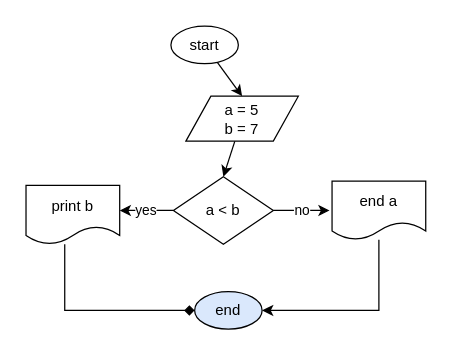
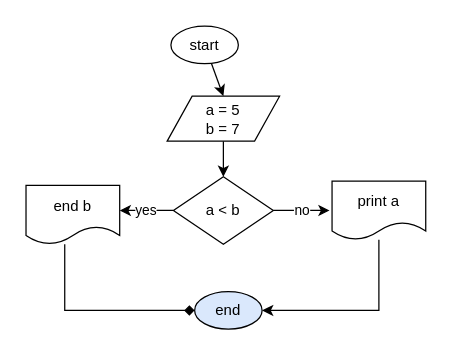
node "a = 5 b = 7": moved (242, 119) -> (223, 119)
node "end a": label "end a" -> "print a"
node "print b": label "print b" -> "end b"
